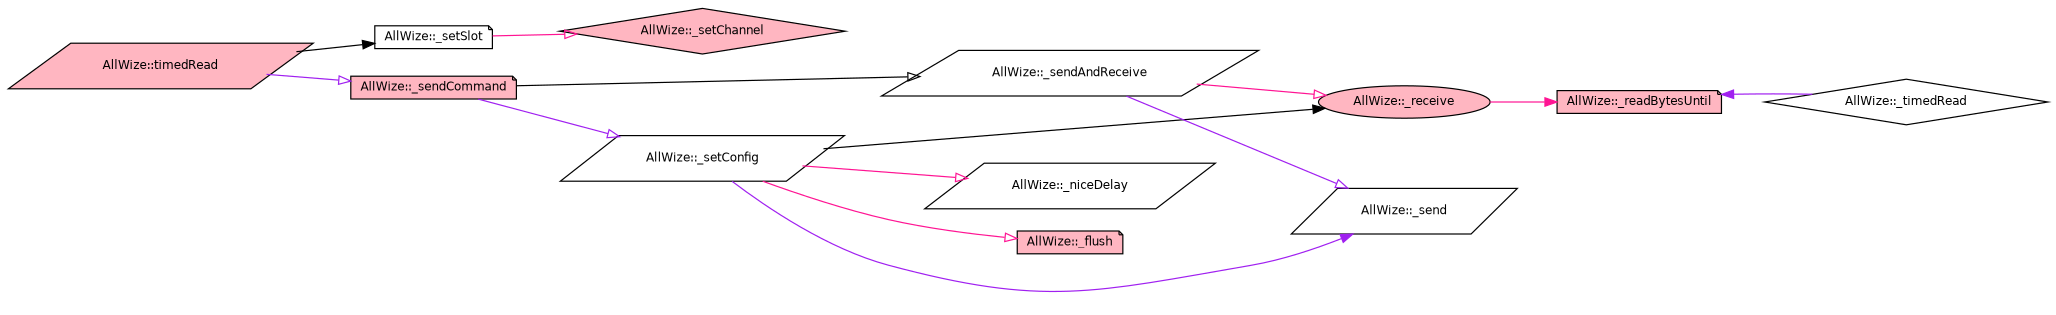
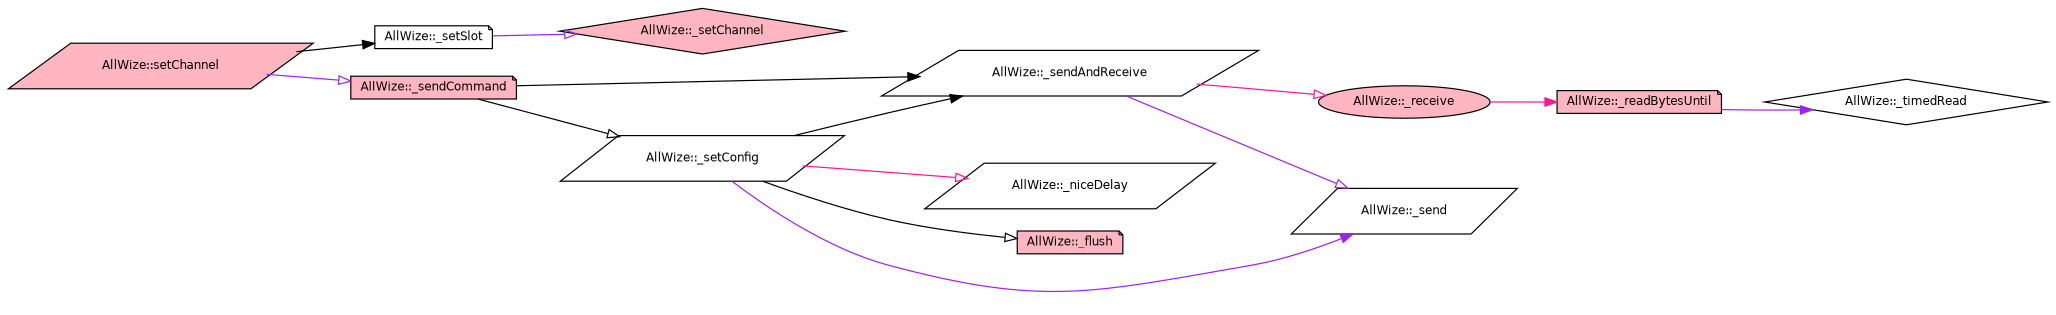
edge "AllWize::_setSlot" -> "AllWize::_setChannel": color deeppink -> purple
node "AllWize::timedRead": label "AllWize::timedRead" -> "AllWize::setChannel"
edge "AllWize::_sendCommand" -> "AllWize::_sendAndReceive": arrowhead onormal -> normal
edge "AllWize::_timedRead" -> "AllWize::_readBytesUntil": reversed
edge "AllWize::_sendCommand" -> "AllWize::_setConfig": color purple -> black
edge "AllWize::_setConfig" -> "AllWize::_receive": now "AllWize::_setConfig" -> "AllWize::_sendAndReceive"
edge "AllWize::_setConfig" -> "AllWize::_flush": color deeppink -> black
